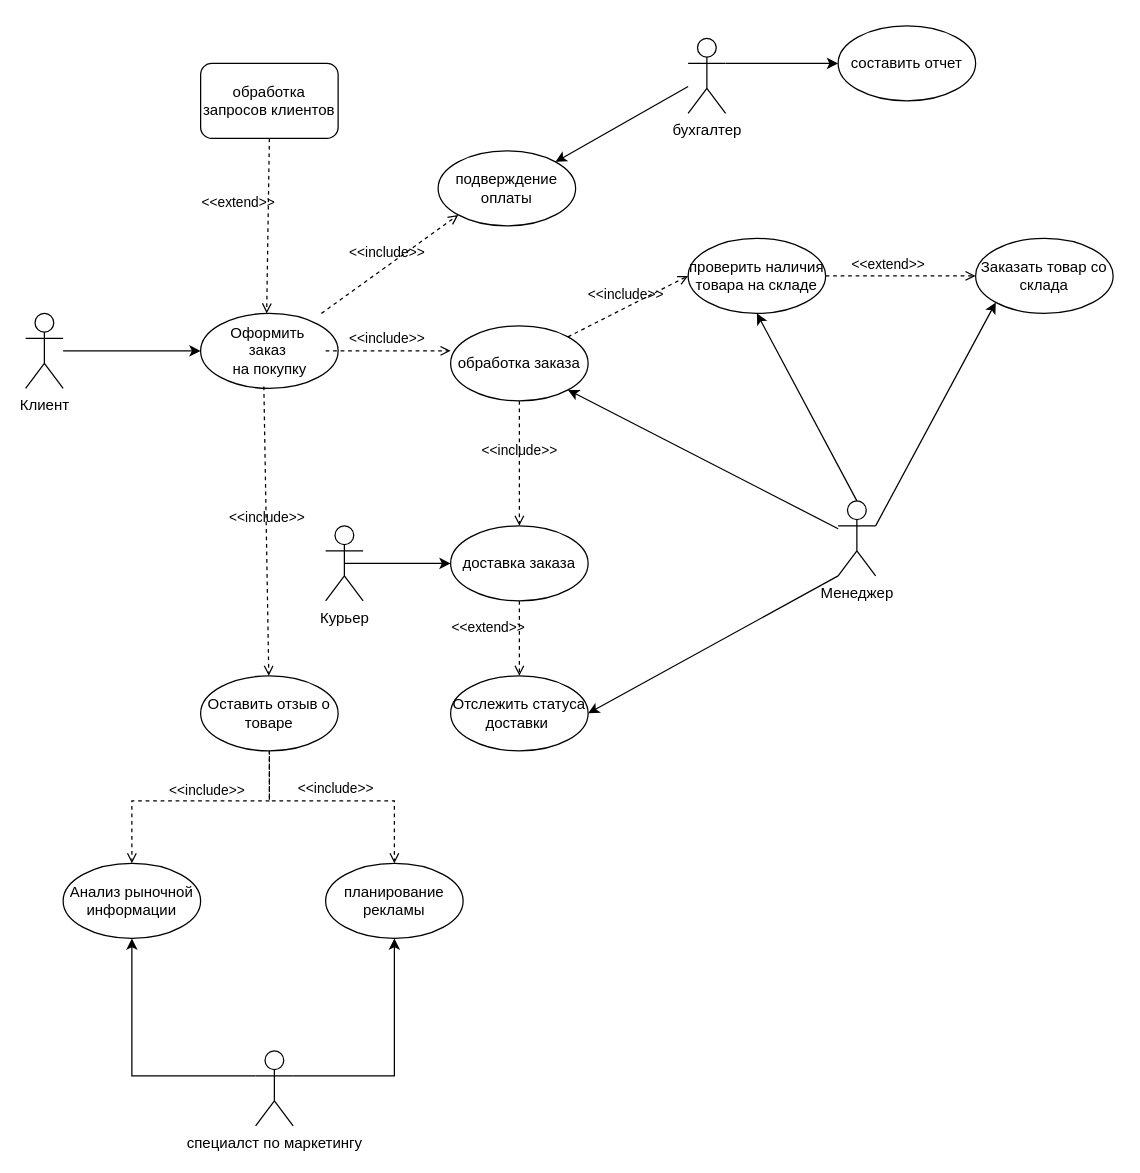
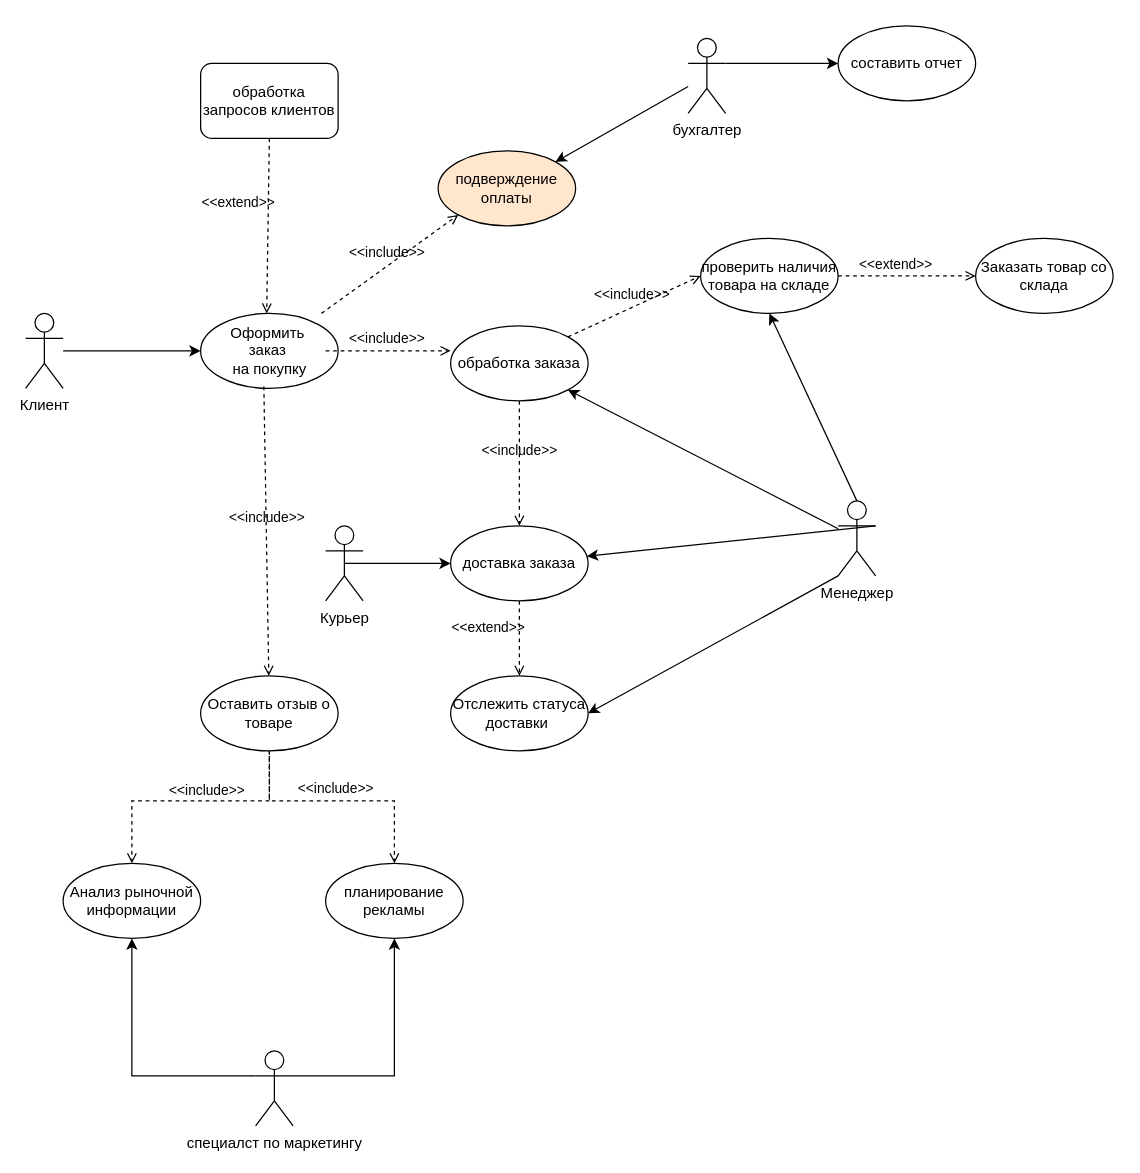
node "подверждение оплаты": fillcolor #ffffff -> #ffe6cc
node "проверить наличия товара на складе": moved (757, 276) -> (769, 276)
edge "Менеджер" -> "Заказать товар со склада": now "Менеджер" -> "доставка заказа"
